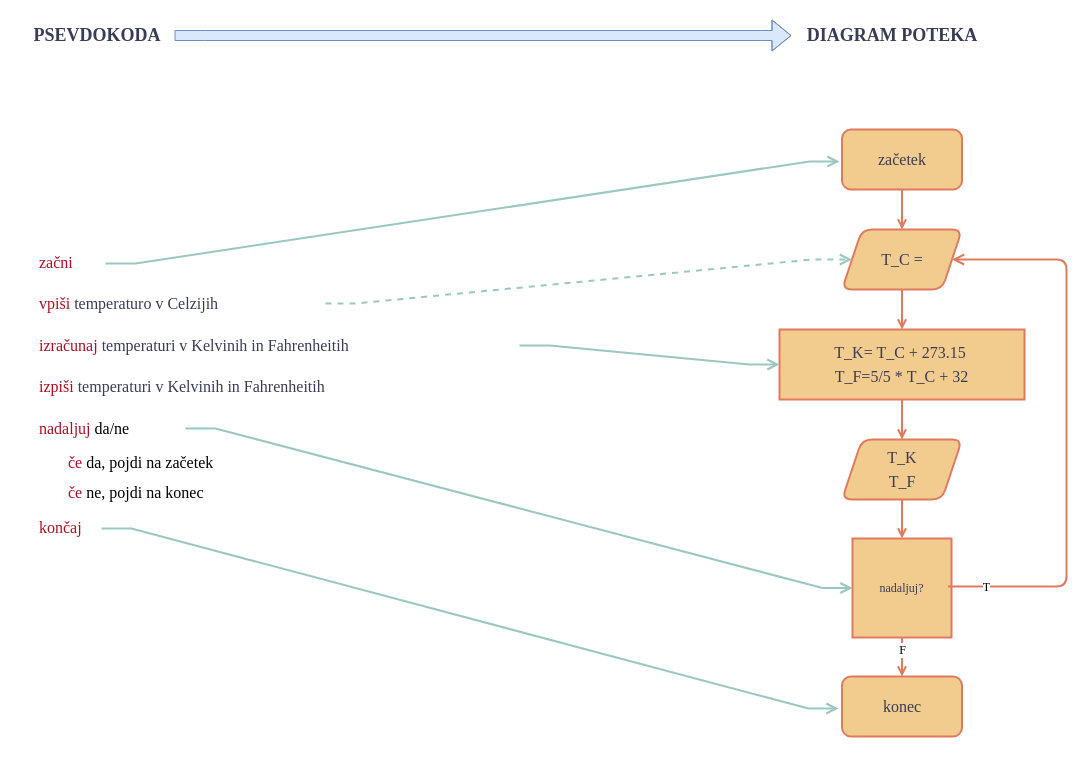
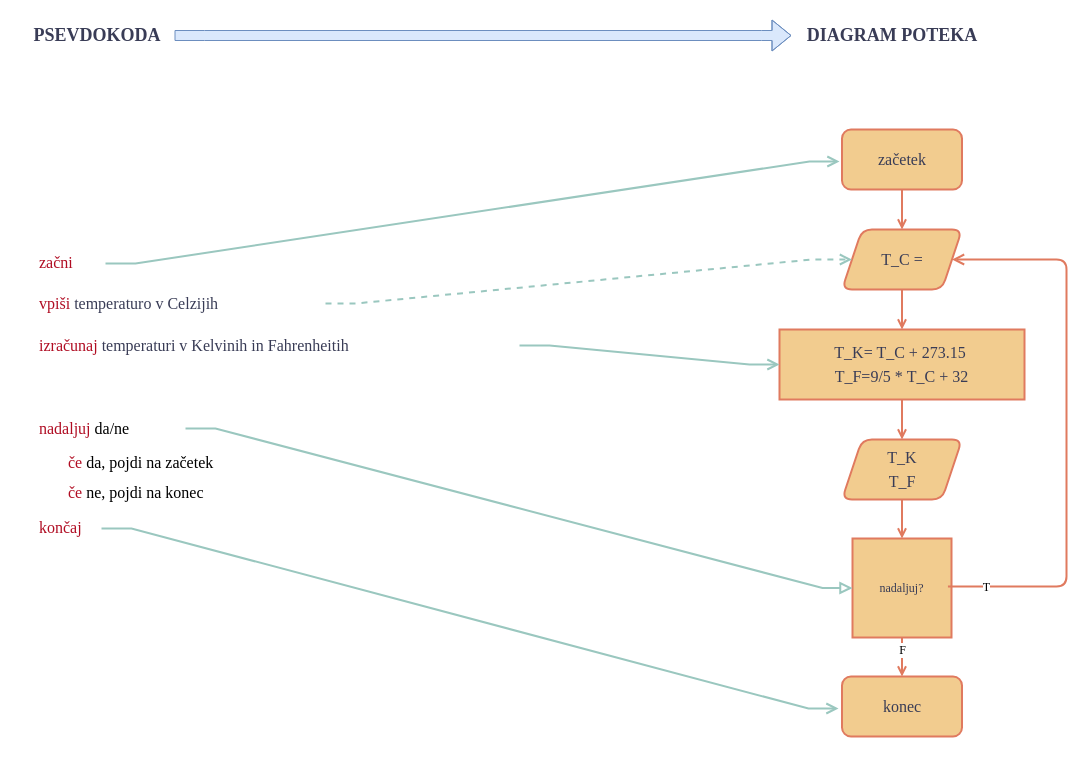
node "T_K= T_C + 273.15 T_F=5/5 * T_C + 32": label "T_K= T_C + 273.15 T_F=5/5 * T_C + 32" -> "T_K= T_C + 273.15 T_F=9/5 * T_C + 32"
node "izpiši temperaturi v Kelvinih in Fahrenheitih": removed
edge "nadaljuj da/ne" -> "nadaljuj?": arrowhead open -> block
